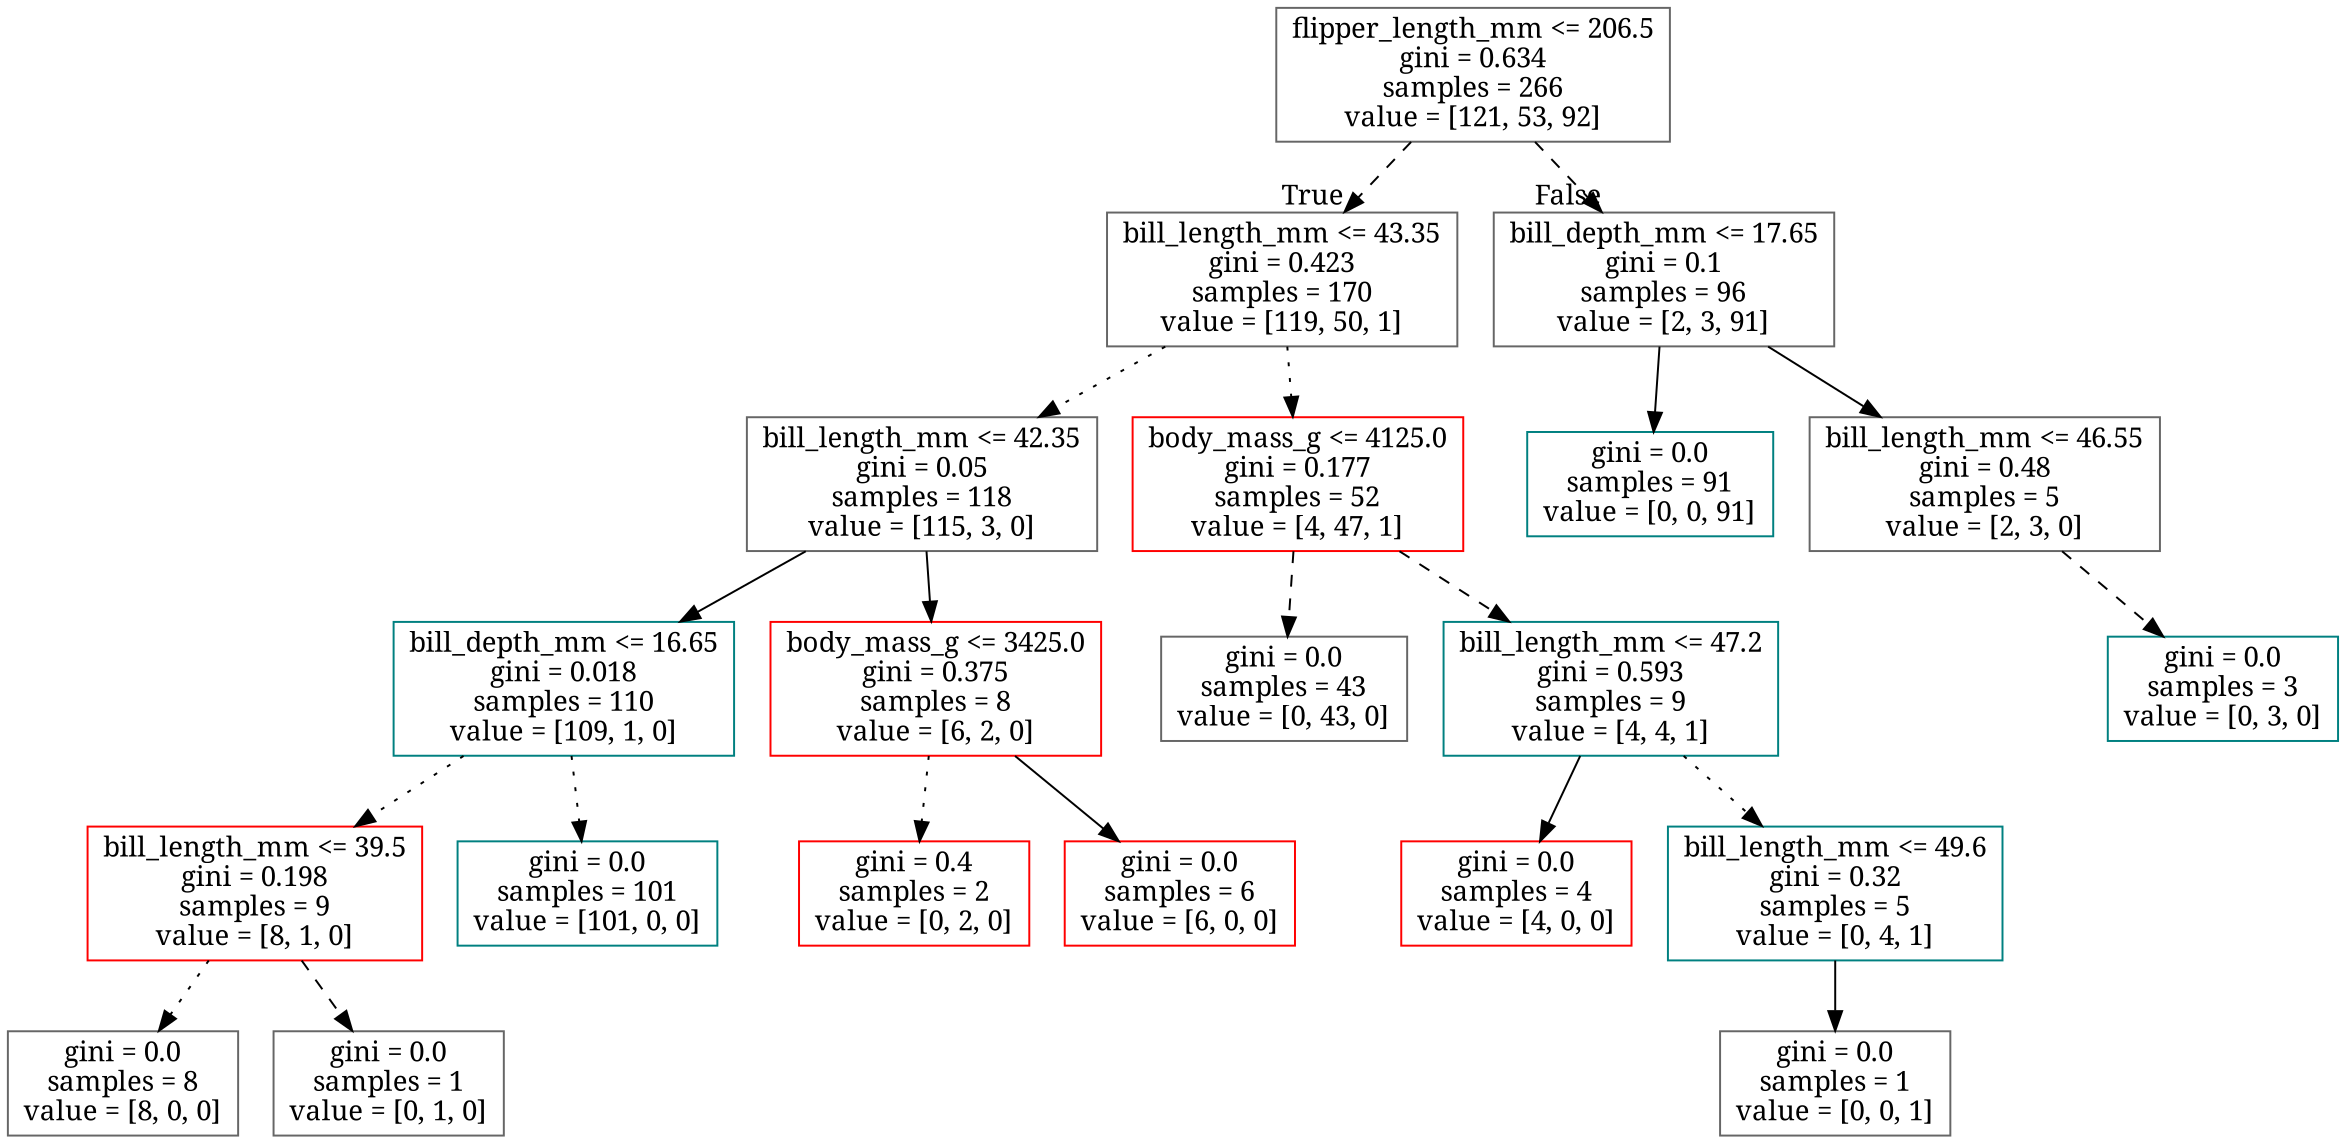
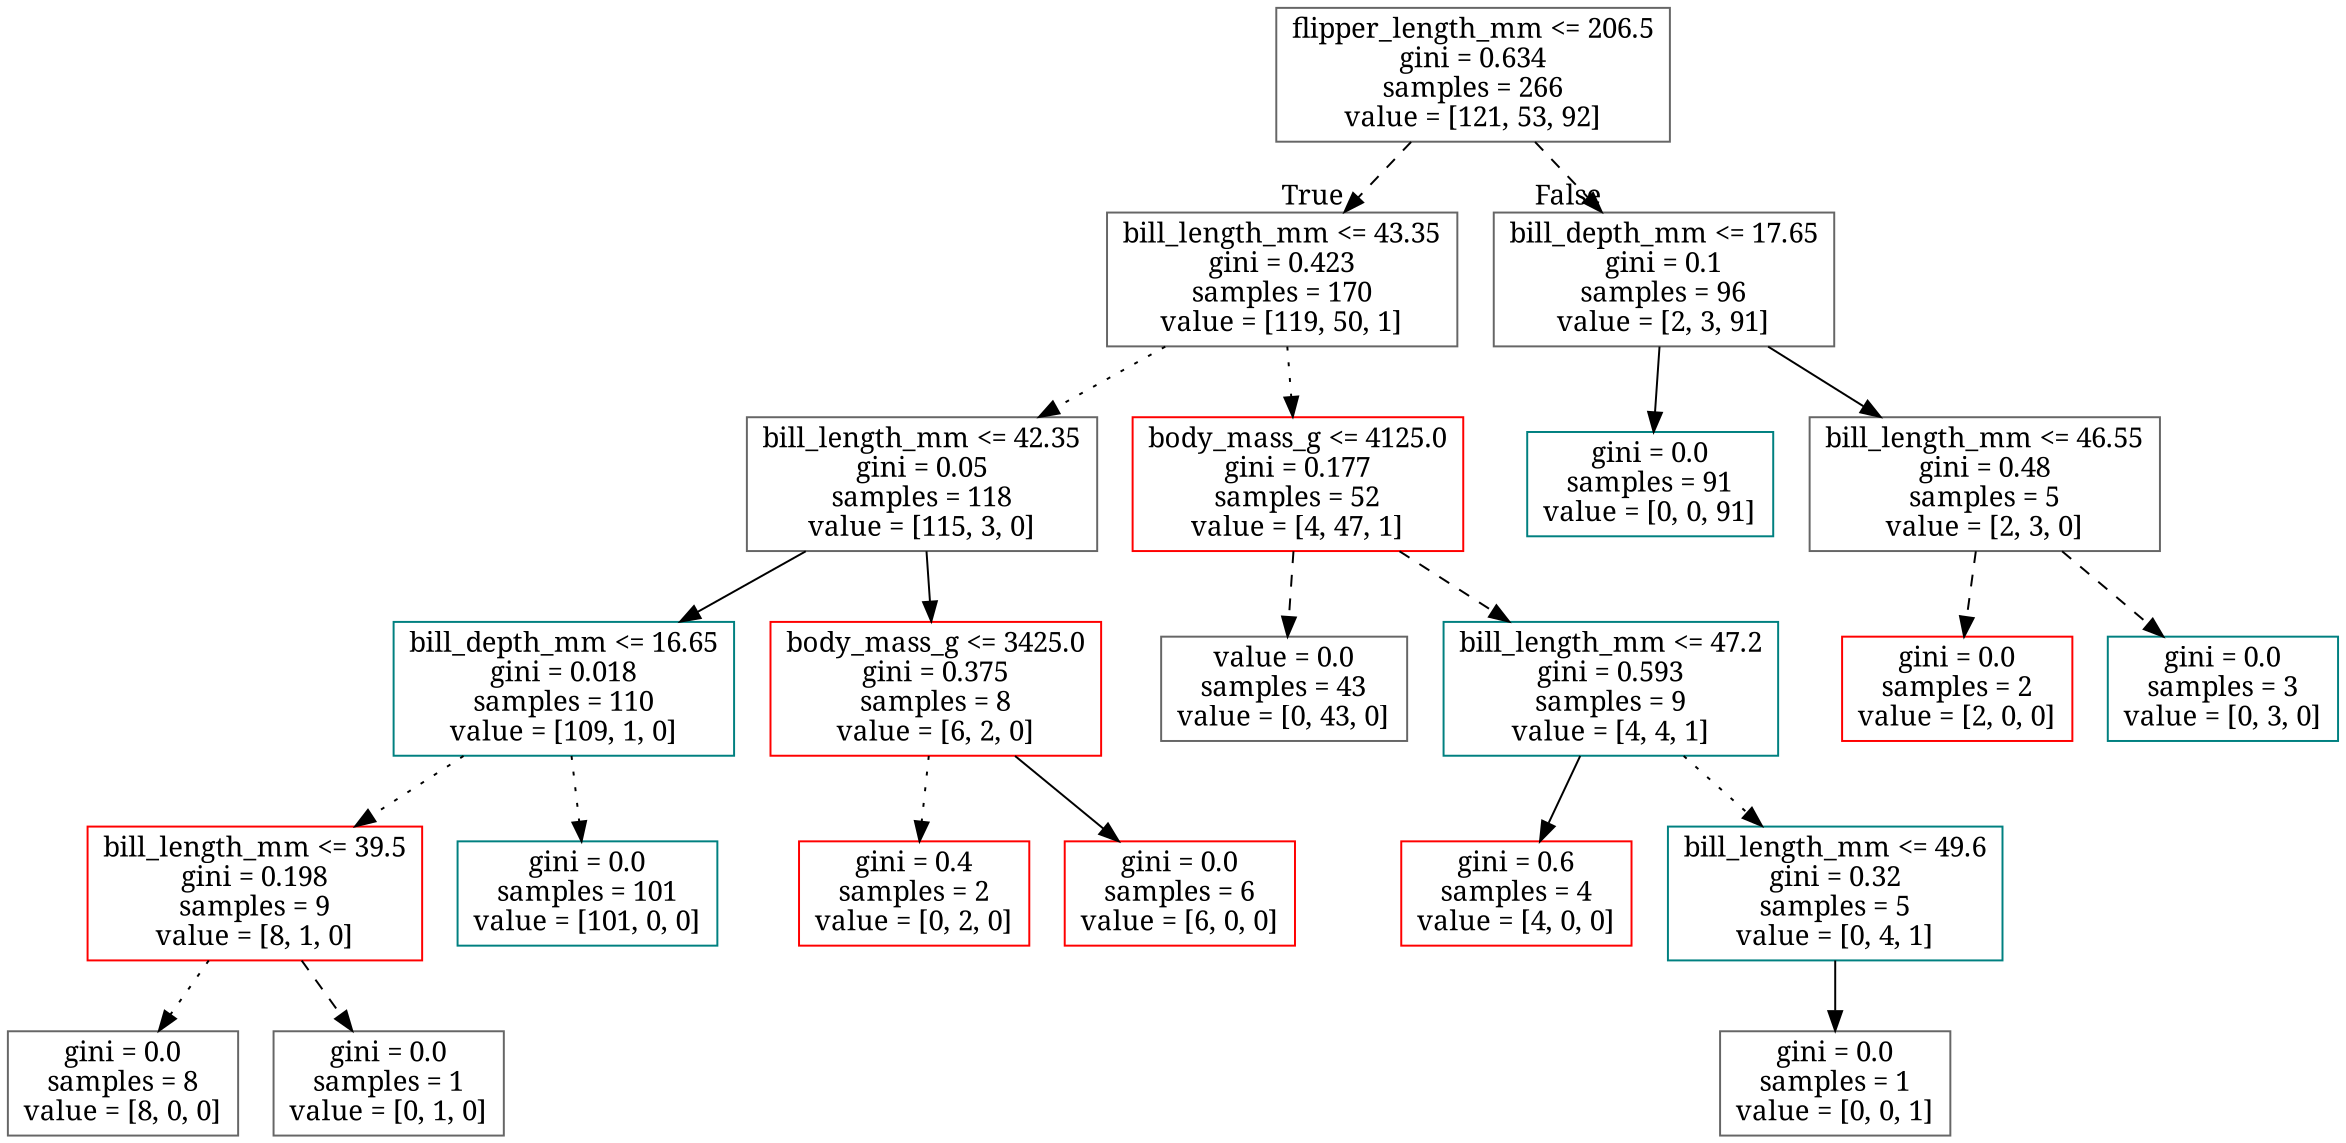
node "gini = 0.0 samples = 43 value = [0, 43, 0]": label "gini = 0.0 samples = 43 value = [0, 43, 0]" -> "value = 0.0 samples = 43 value = [0, 43, 0]"
node "gini = 0.0 samples = 2 value = [2, 0, 0]": added
node "gini = 0.0 samples = 4 value = [4, 0, 0]": label "gini = 0.0 samples = 4 value = [4, 0, 0]" -> "gini = 0.6 samples = 4 value = [4, 0, 0]"
